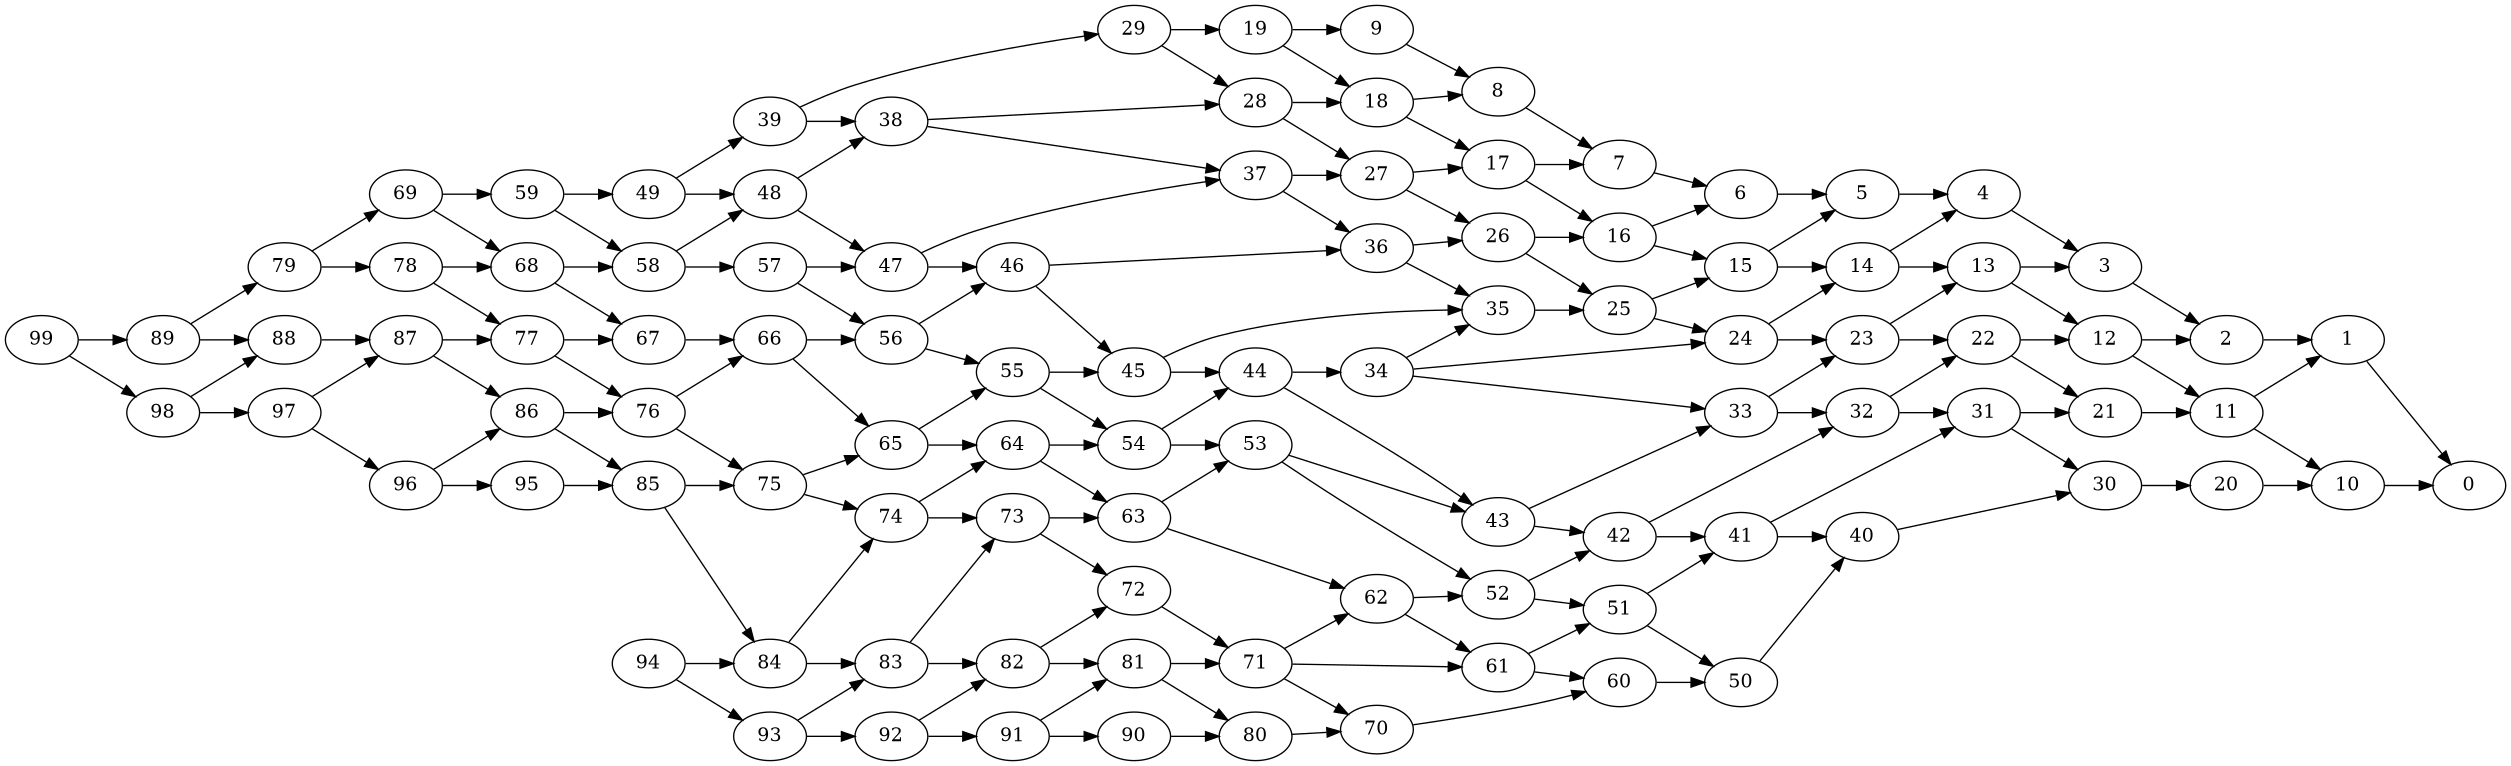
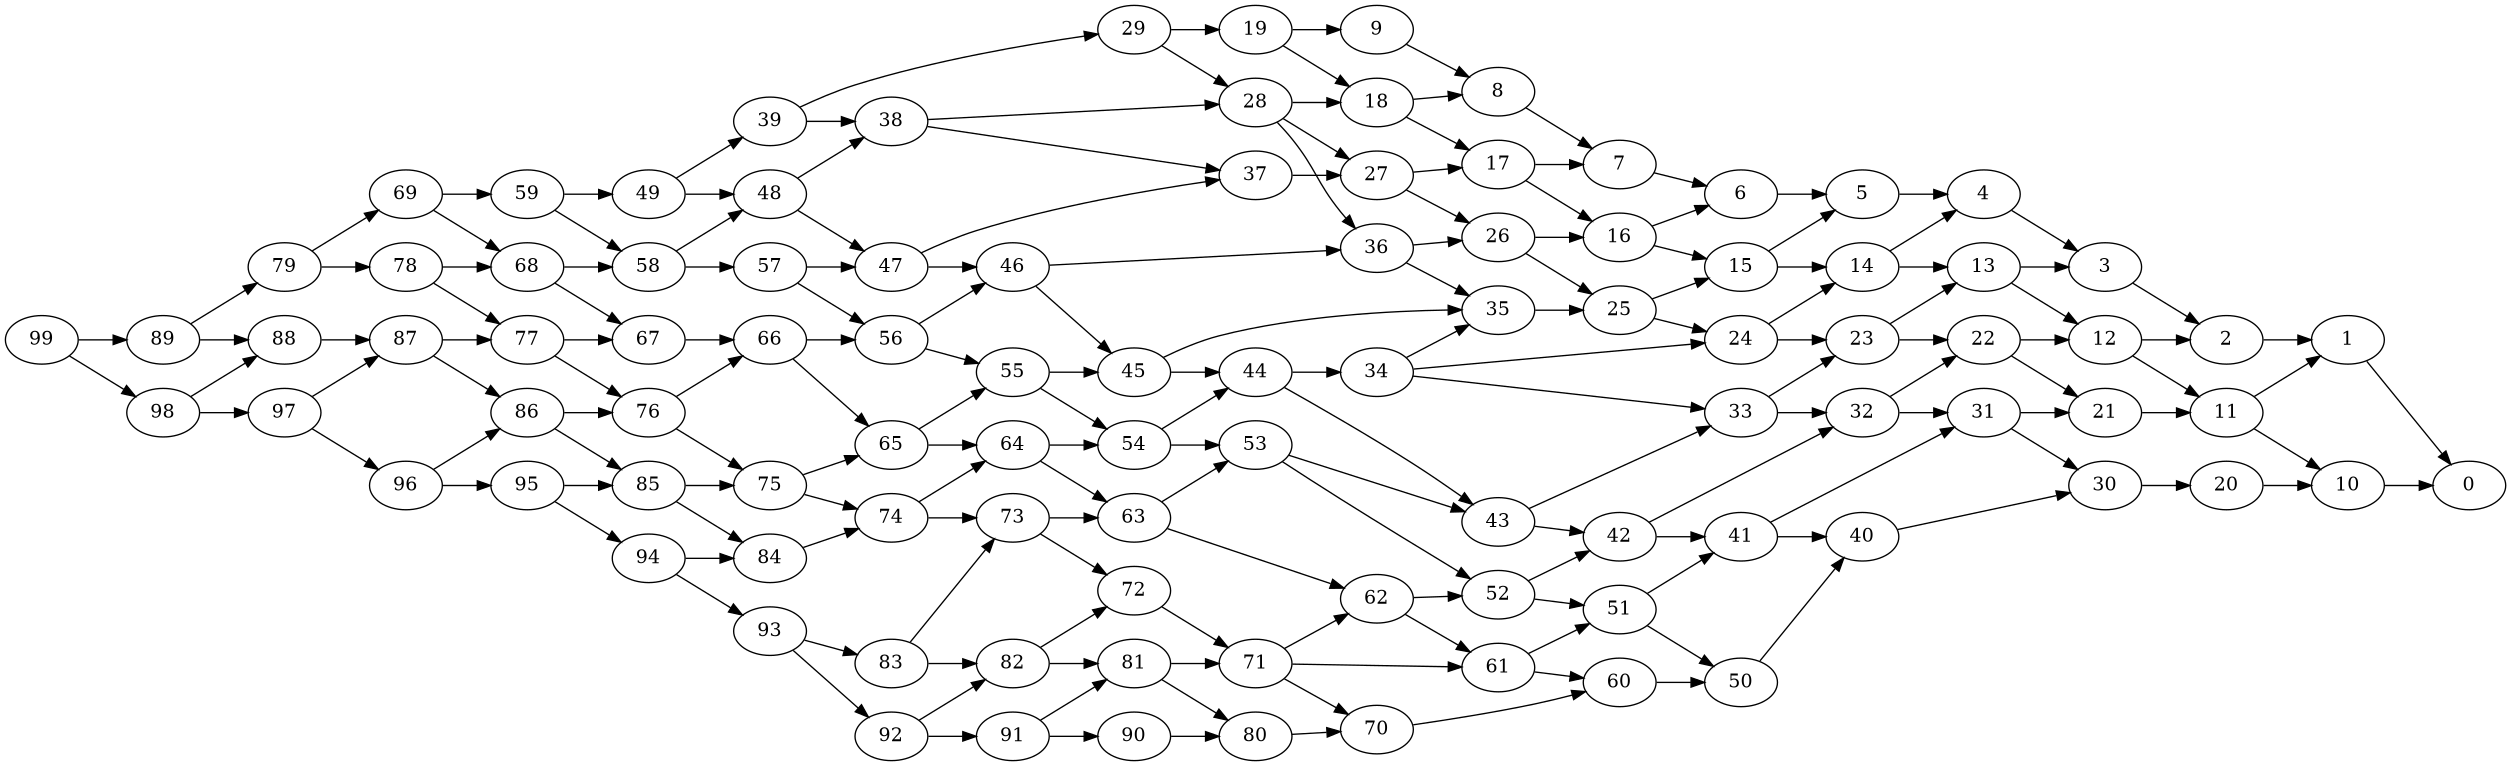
edge "37" -> "36": now "28" -> "36"
edge "95" -> "94": added
edge "84" -> "83": removed
